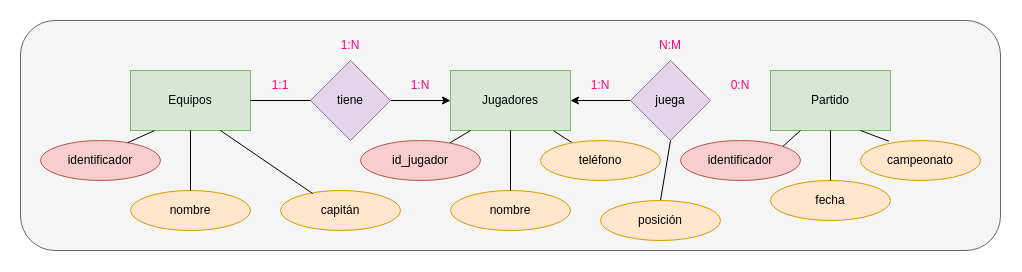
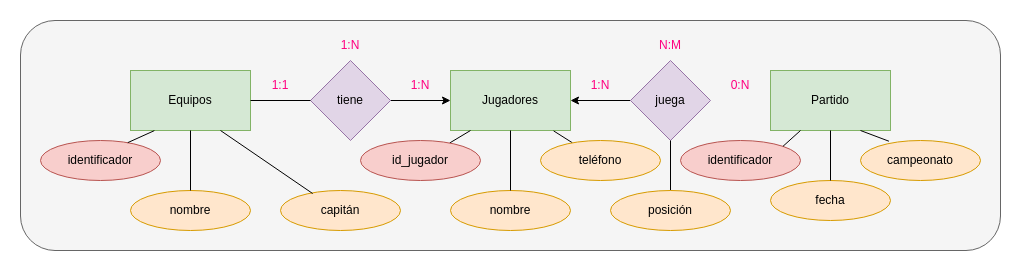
node "posición": moved (661, 221) -> (671, 211)
